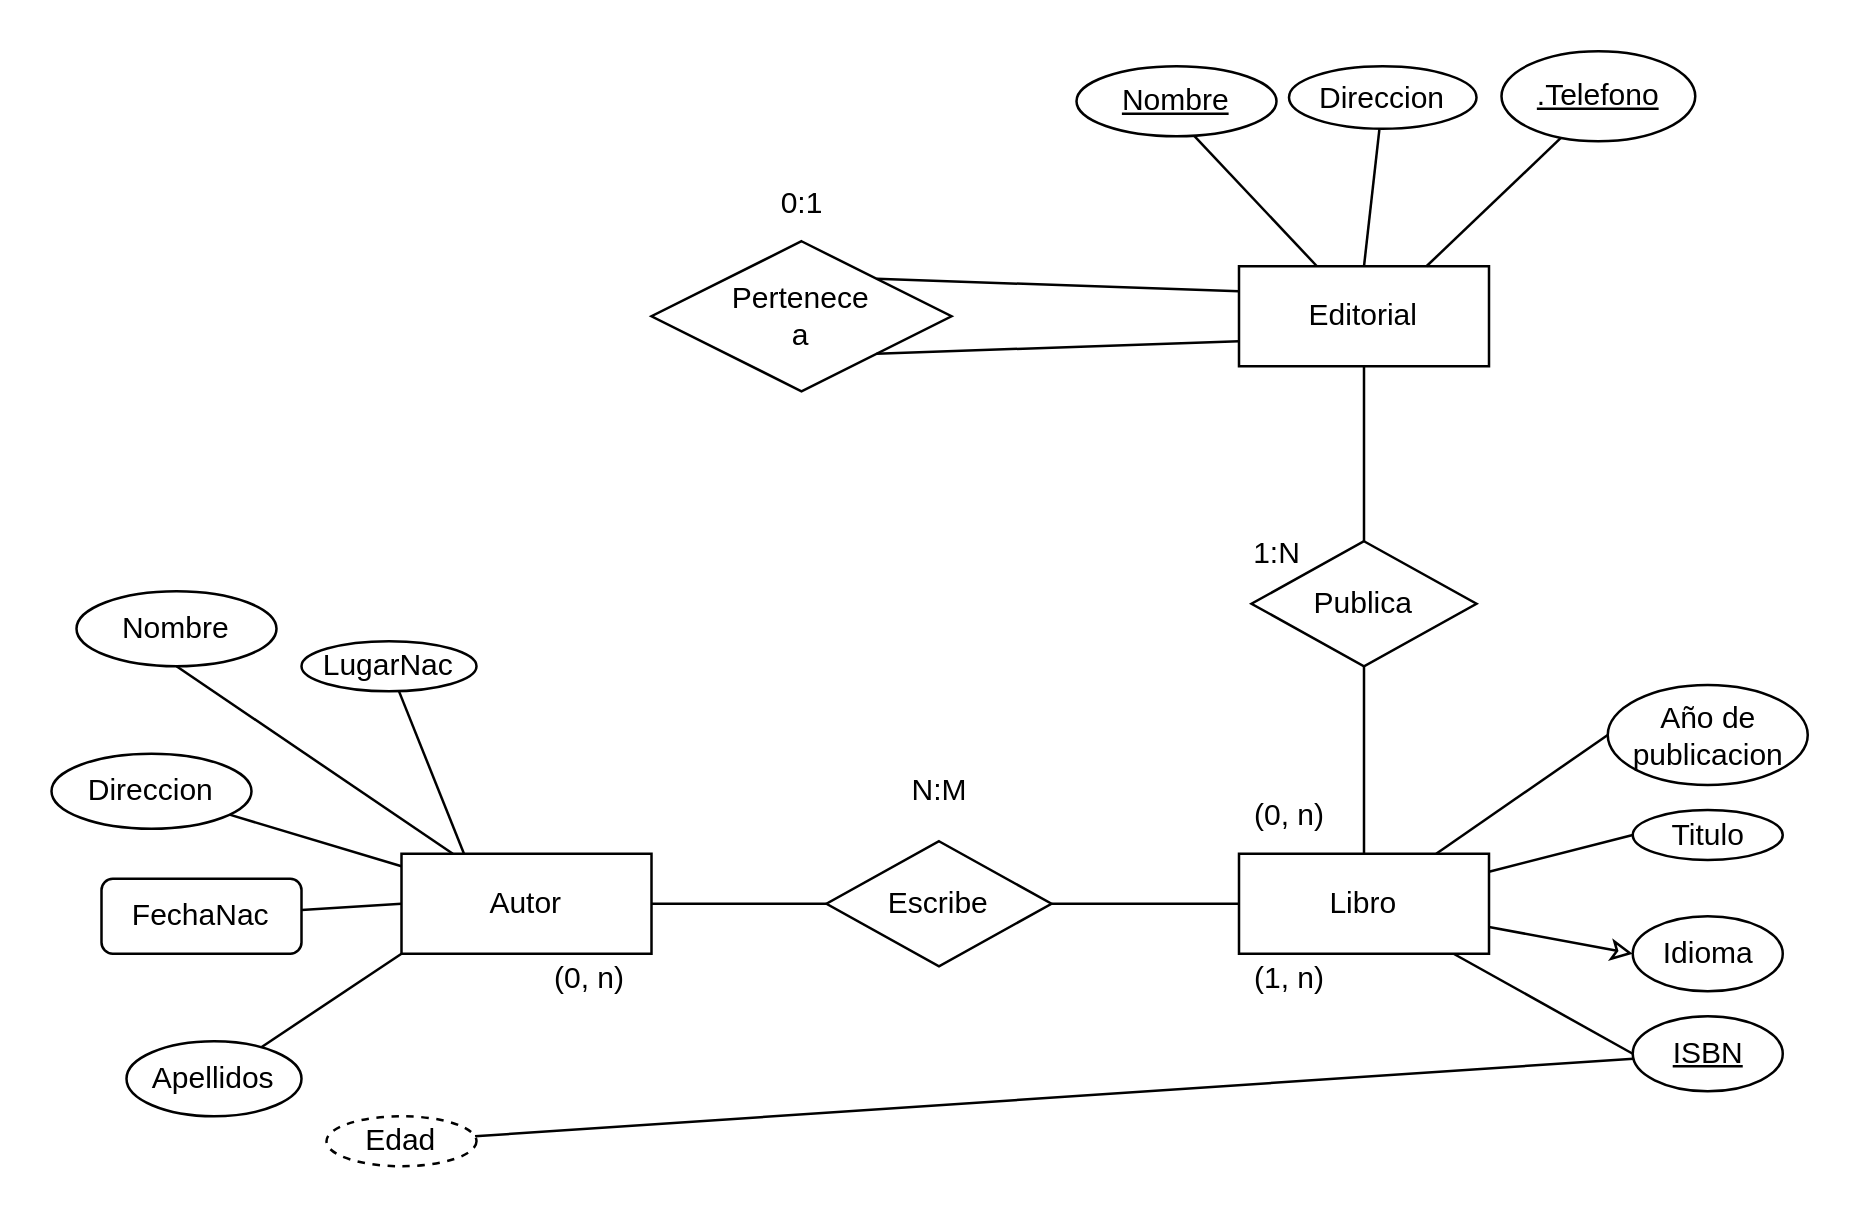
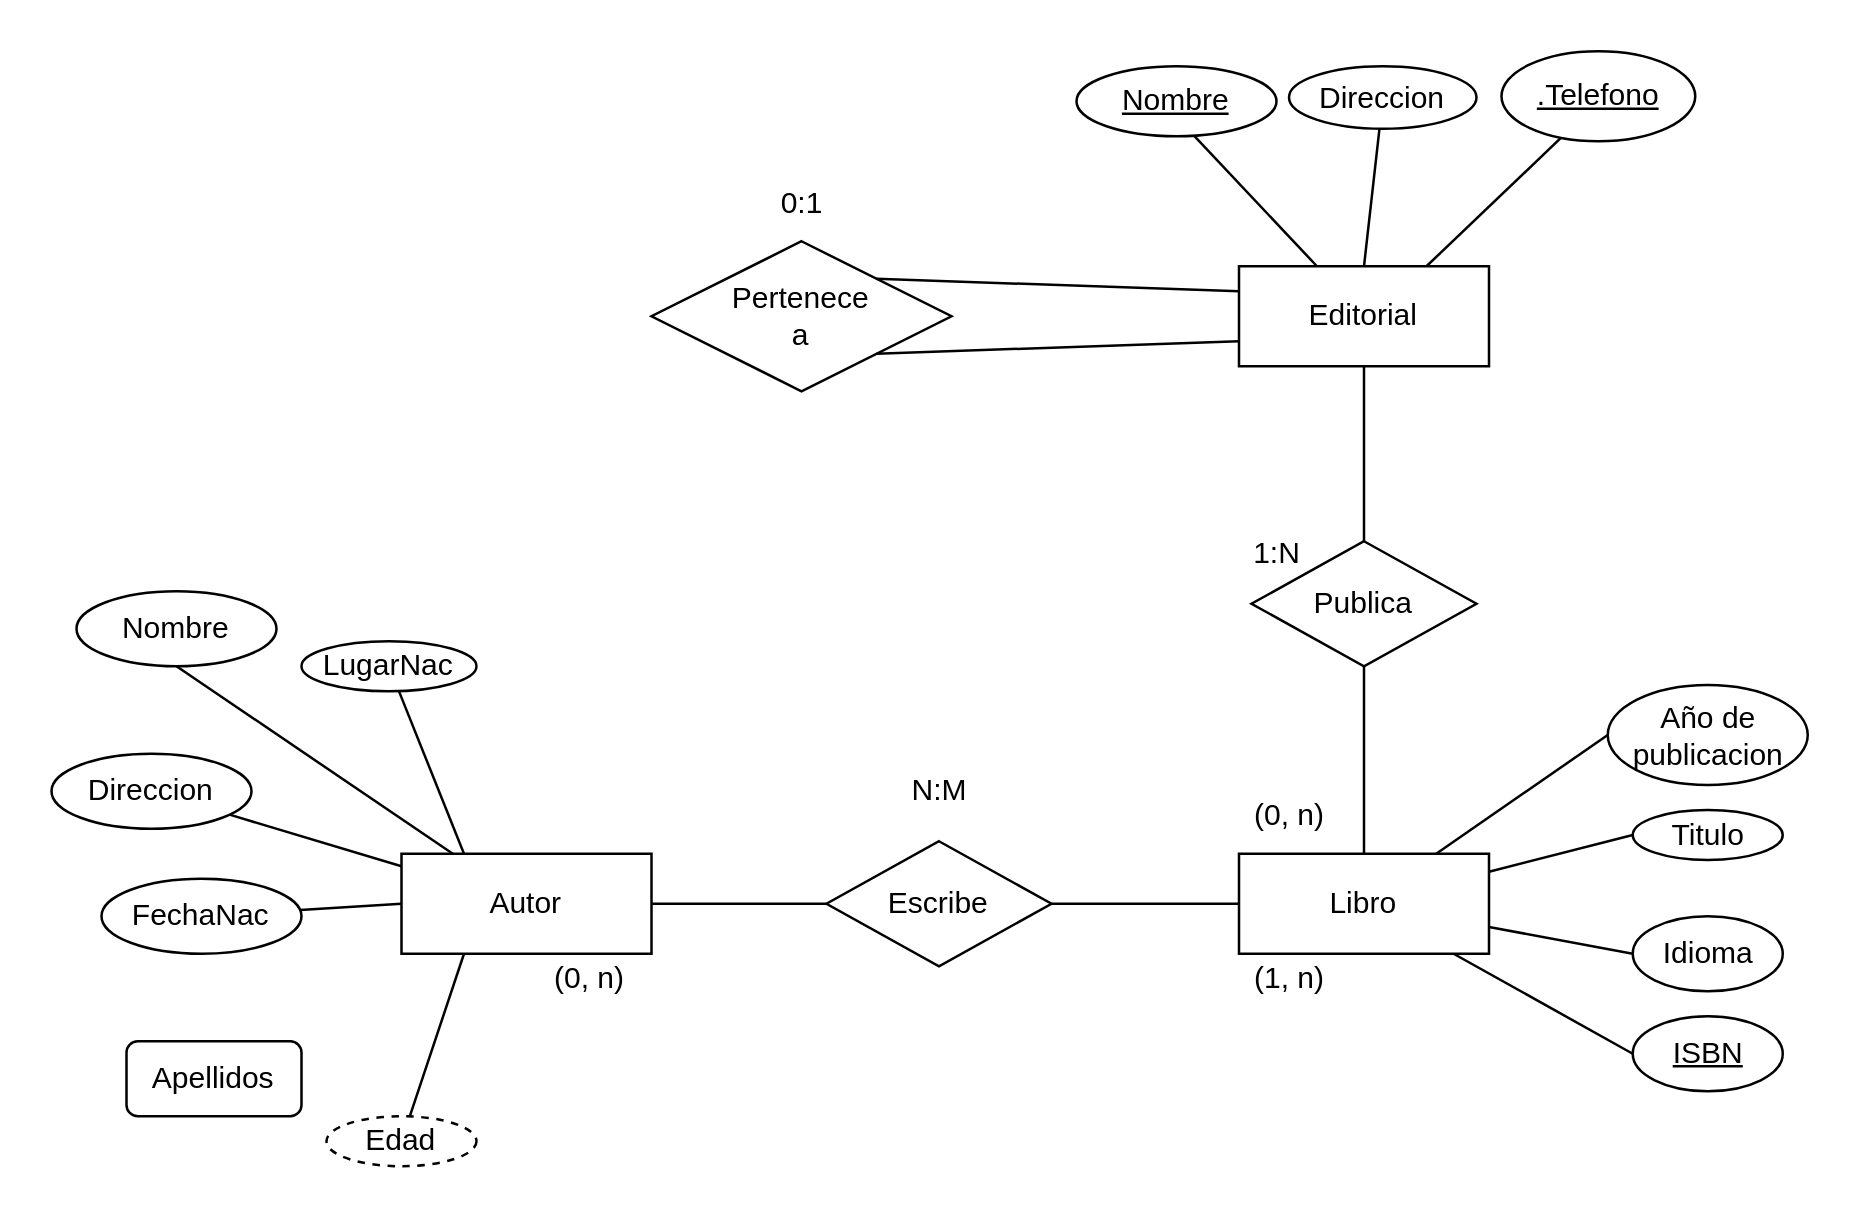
node "FechaNac": shape rounded rectangle -> ellipse
edge "Libro" -> "Idioma": arrowhead classic -> none
edge "Autor" -- "Apellidos": removed
node "Apellidos": shape ellipse -> rounded rectangle
edge "ISBN" -- "Edad": now "Autor" -- "Edad"
